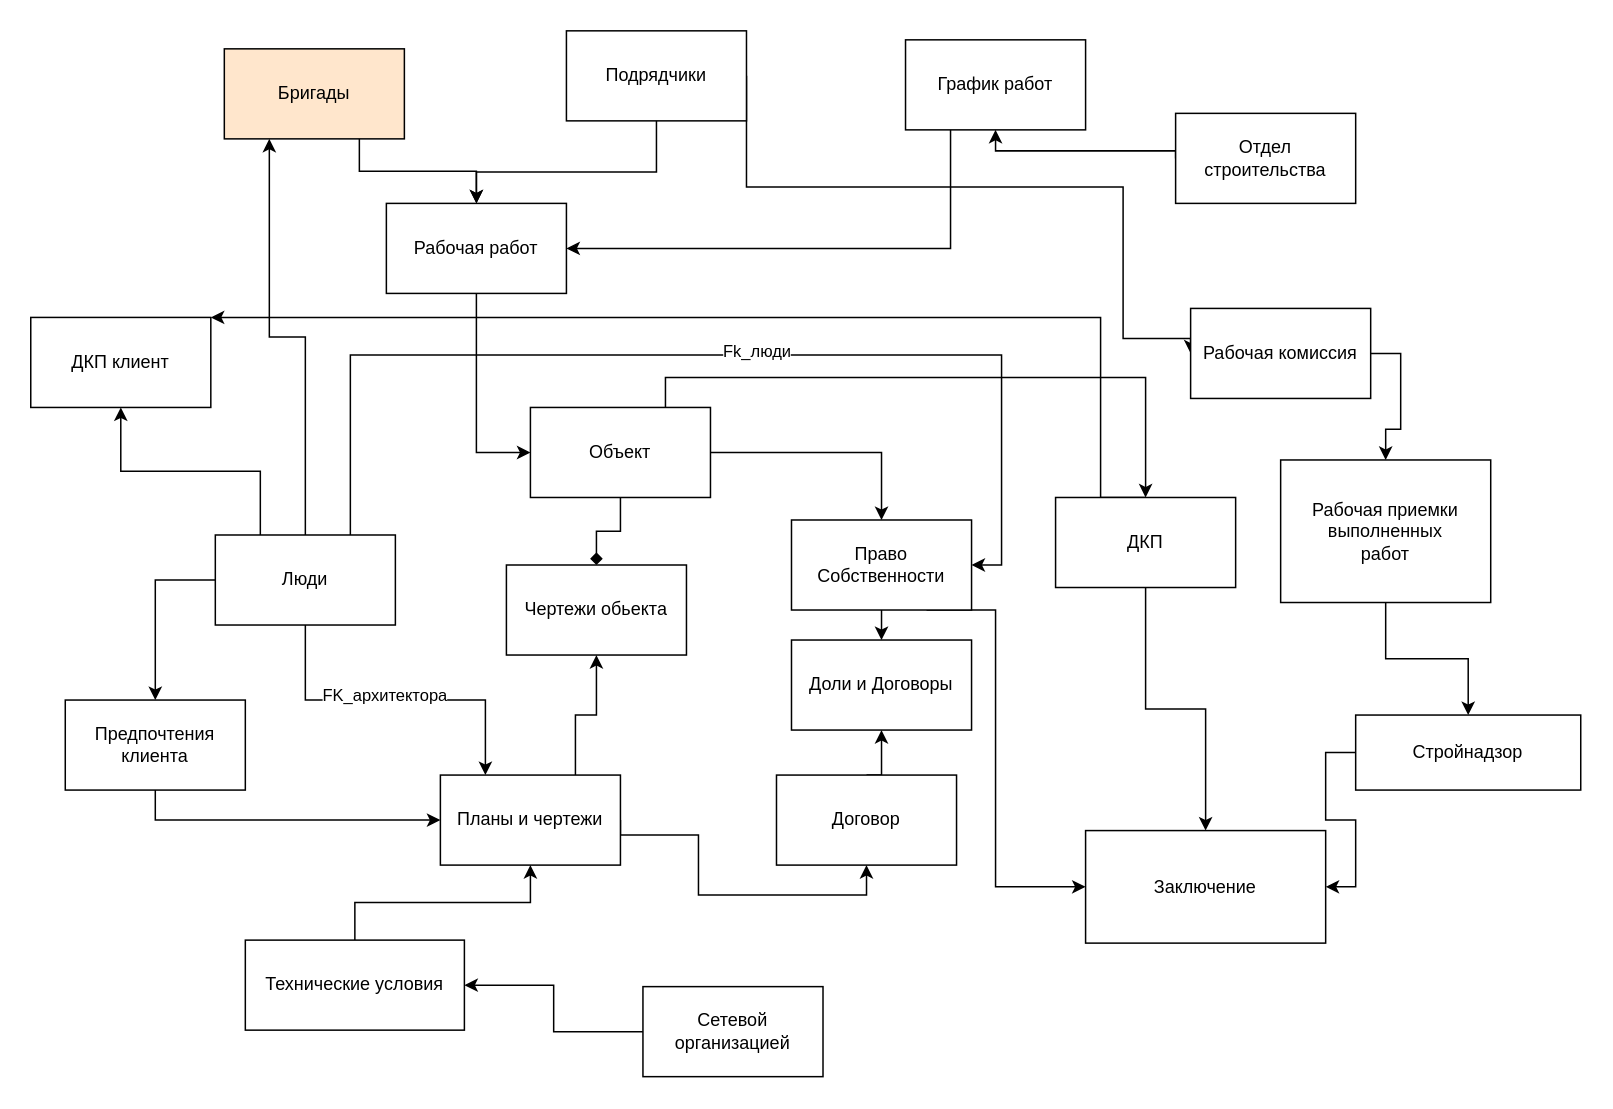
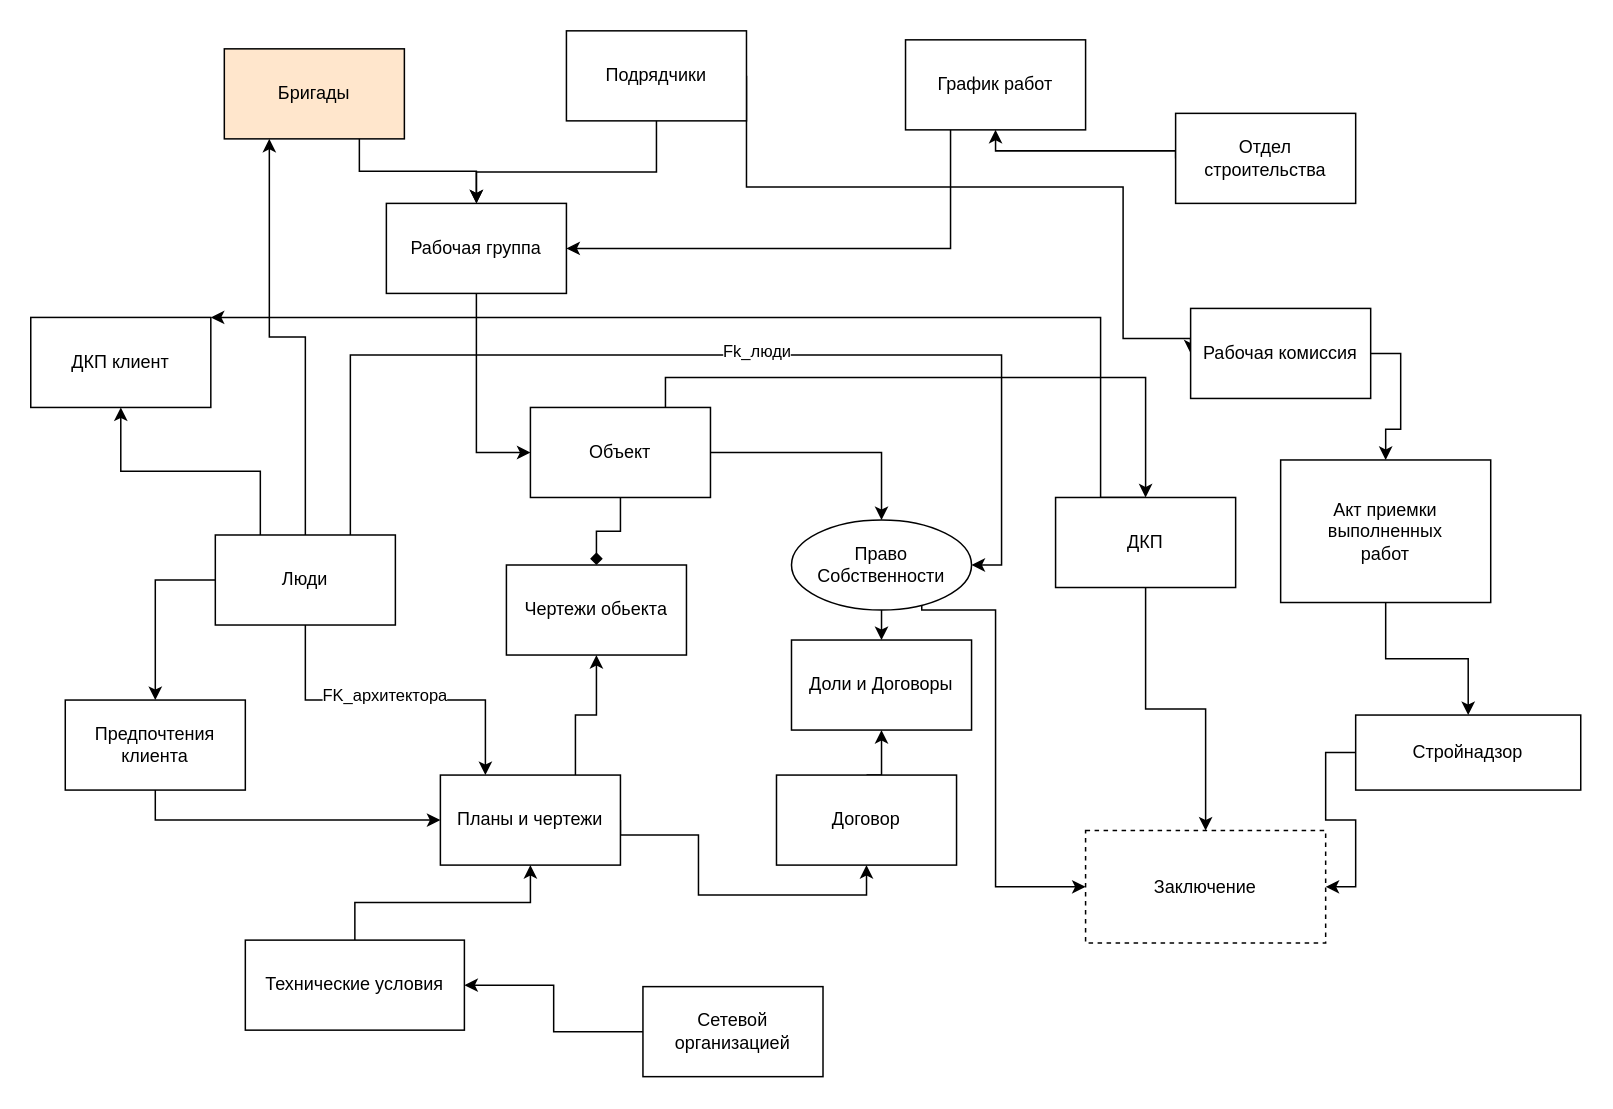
node "Рабочая работ": label "Рабочая работ" -> "Рабочая группа"
node "Рабочая приемки выполненных работ": label "Рабочая приемки выполненных работ" -> "Акт приемки выполненных работ"
node "Право Собственности": shape rectangle -> ellipse
node "Заключение": style solid -> dashed
